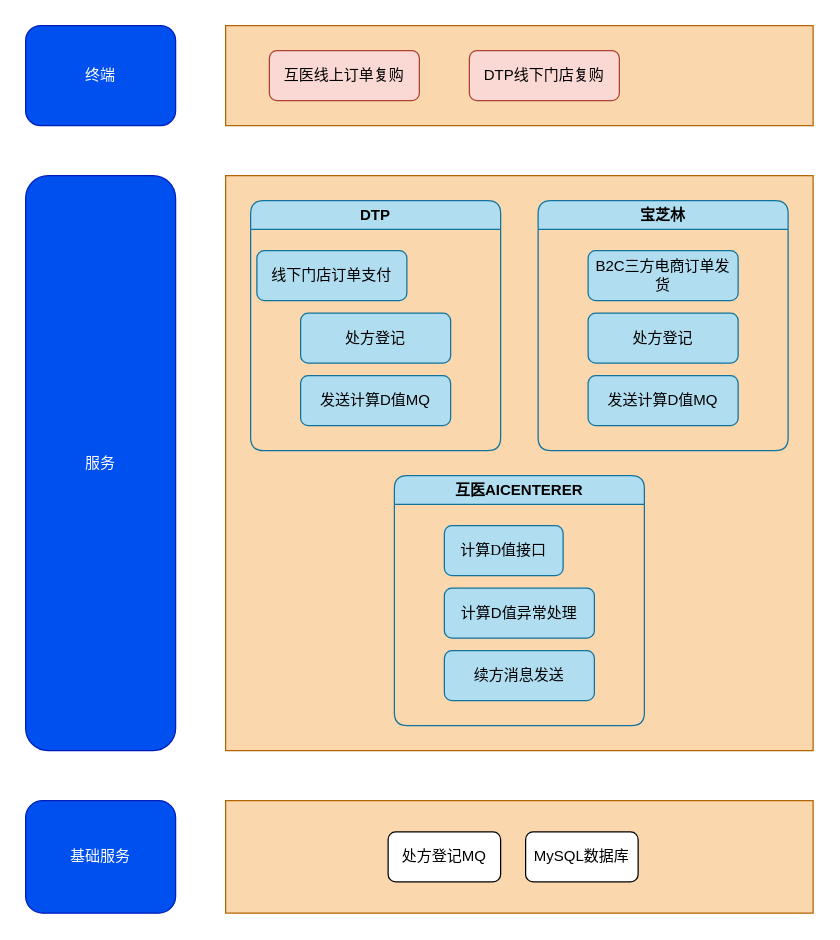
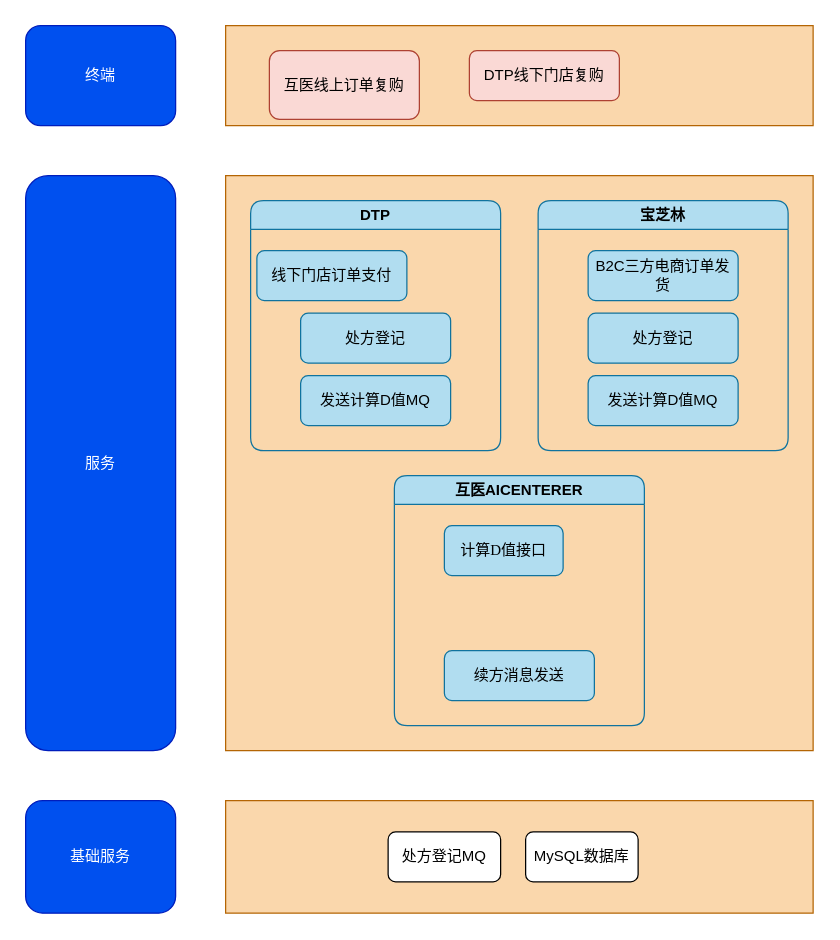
node "互医线上订单复购": size 150x50 -> 150x69
node "计算D值异常处理": removed
